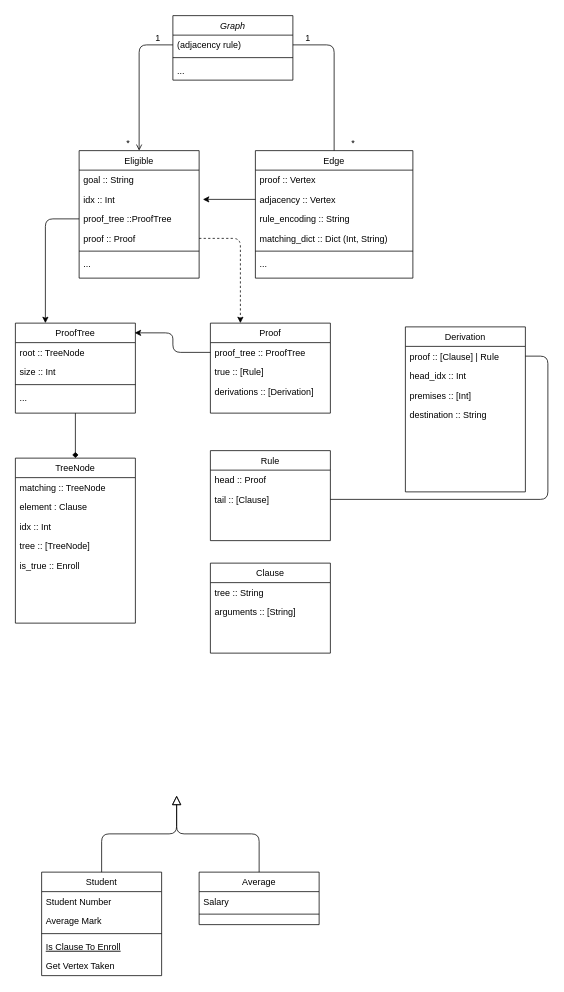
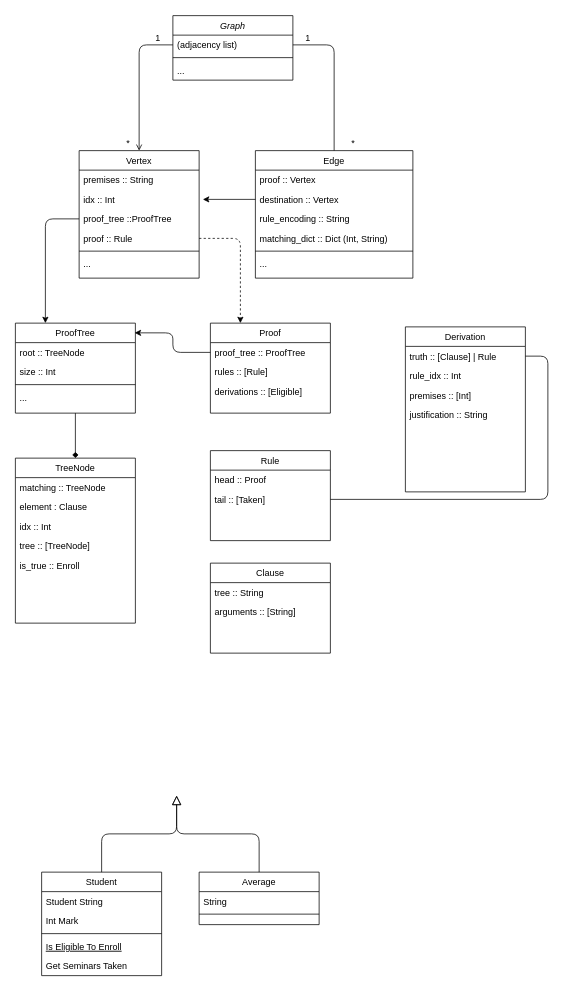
node "(adjacency rule)": label "(adjacency rule)" -> "(adjacency list)"
node "Eligible": label "Eligible" -> "Vertex"
node "goal :: String": label "goal :: String" -> "premises :: String"
node "adjacency :: Vertex": label "adjacency :: Vertex" -> "destination :: Vertex"
node "proof :: Proof": label "proof :: Proof" -> "proof :: Rule"
node "proof :: [Clause] | Rule": label "proof :: [Clause] | Rule" -> "truth :: [Clause] | Rule"
node "true :: [Rule]": label "true :: [Rule]" -> "rules :: [Rule]"
node "head_idx :: Int": label "head_idx :: Int" -> "rule_idx :: Int"
node "derivations :: [Derivation]": label "derivations :: [Derivation]" -> "derivations :: [Eligible]"
node "destination :: String": label "destination :: String" -> "justification :: String"
node "tail :: [Clause]": label "tail :: [Clause]" -> "tail :: [Taken]"
node "Student Number": label "Student Number" -> "Student String"
node "Salary": label "Salary" -> "String"
node "Average Mark": label "Average Mark" -> "Int Mark"
node "Is Clause To Enroll": label "Is Clause To Enroll" -> "Is Eligible To Enroll"
node "Get Vertex Taken": label "Get Vertex Taken" -> "Get Seminars Taken"
